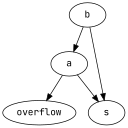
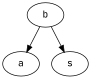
edge "a" -> "s": removed
node "overflow": removed
